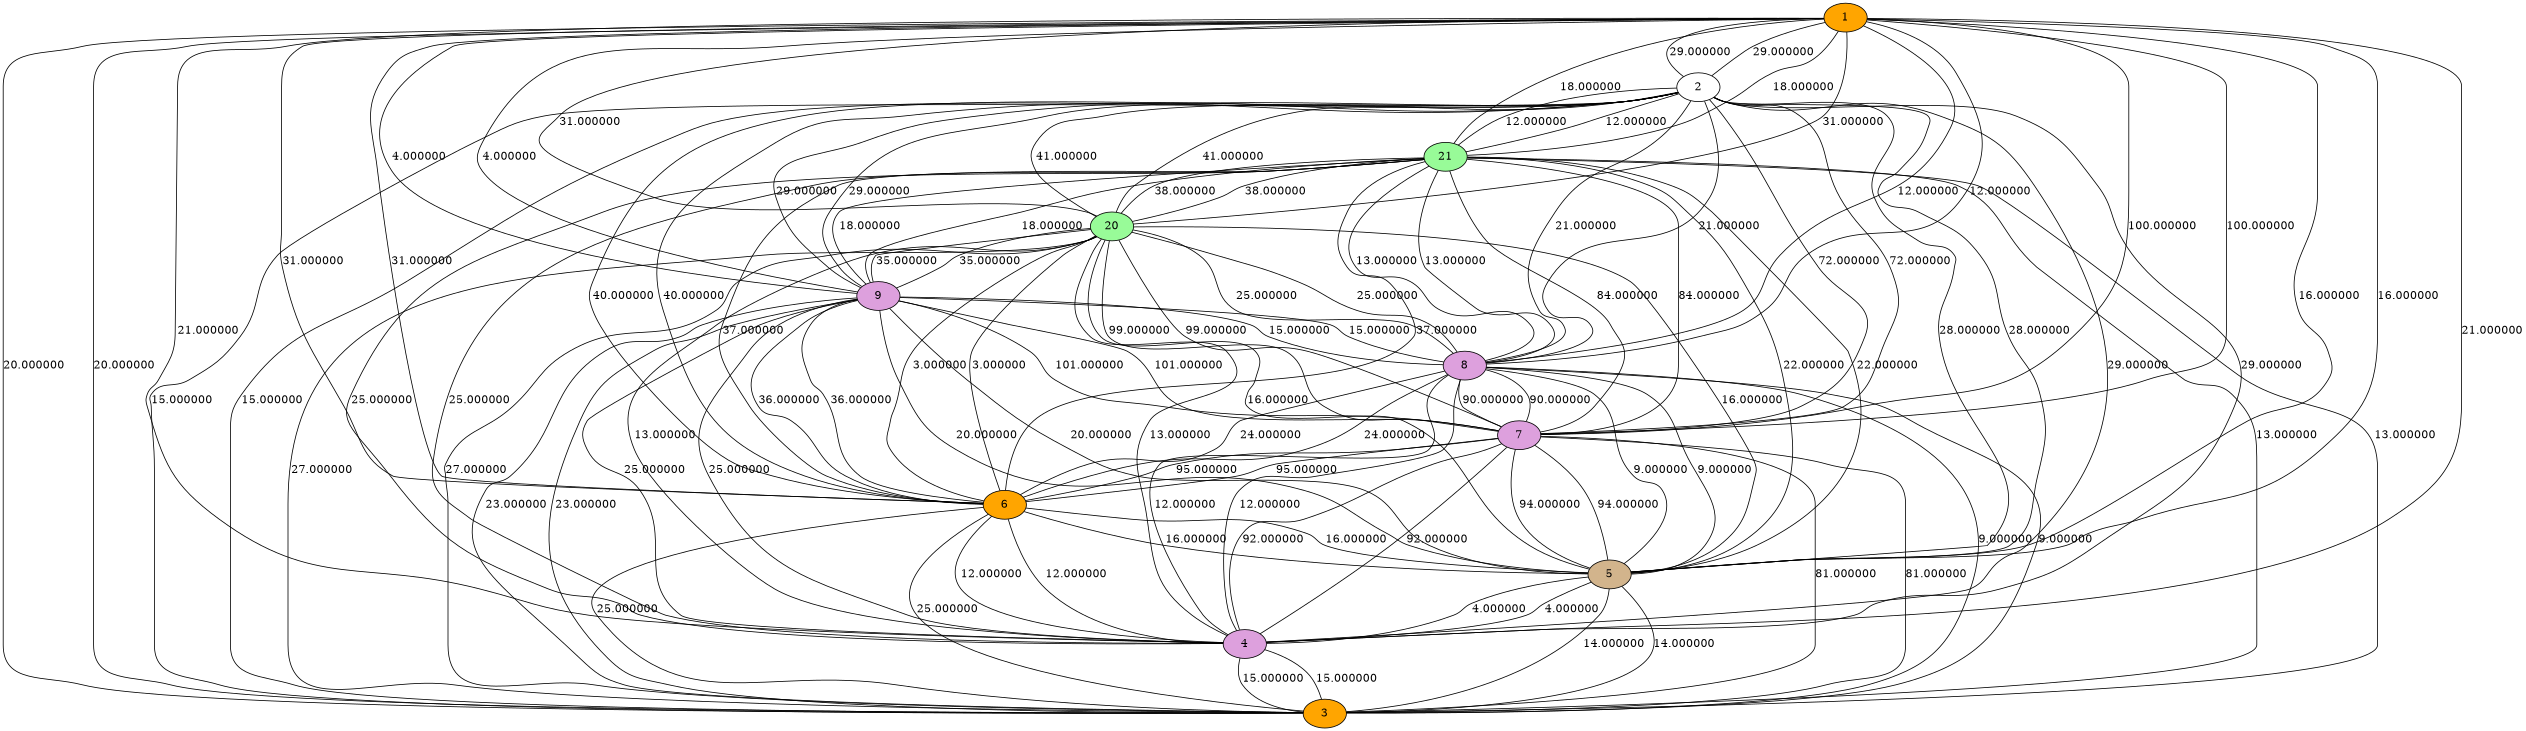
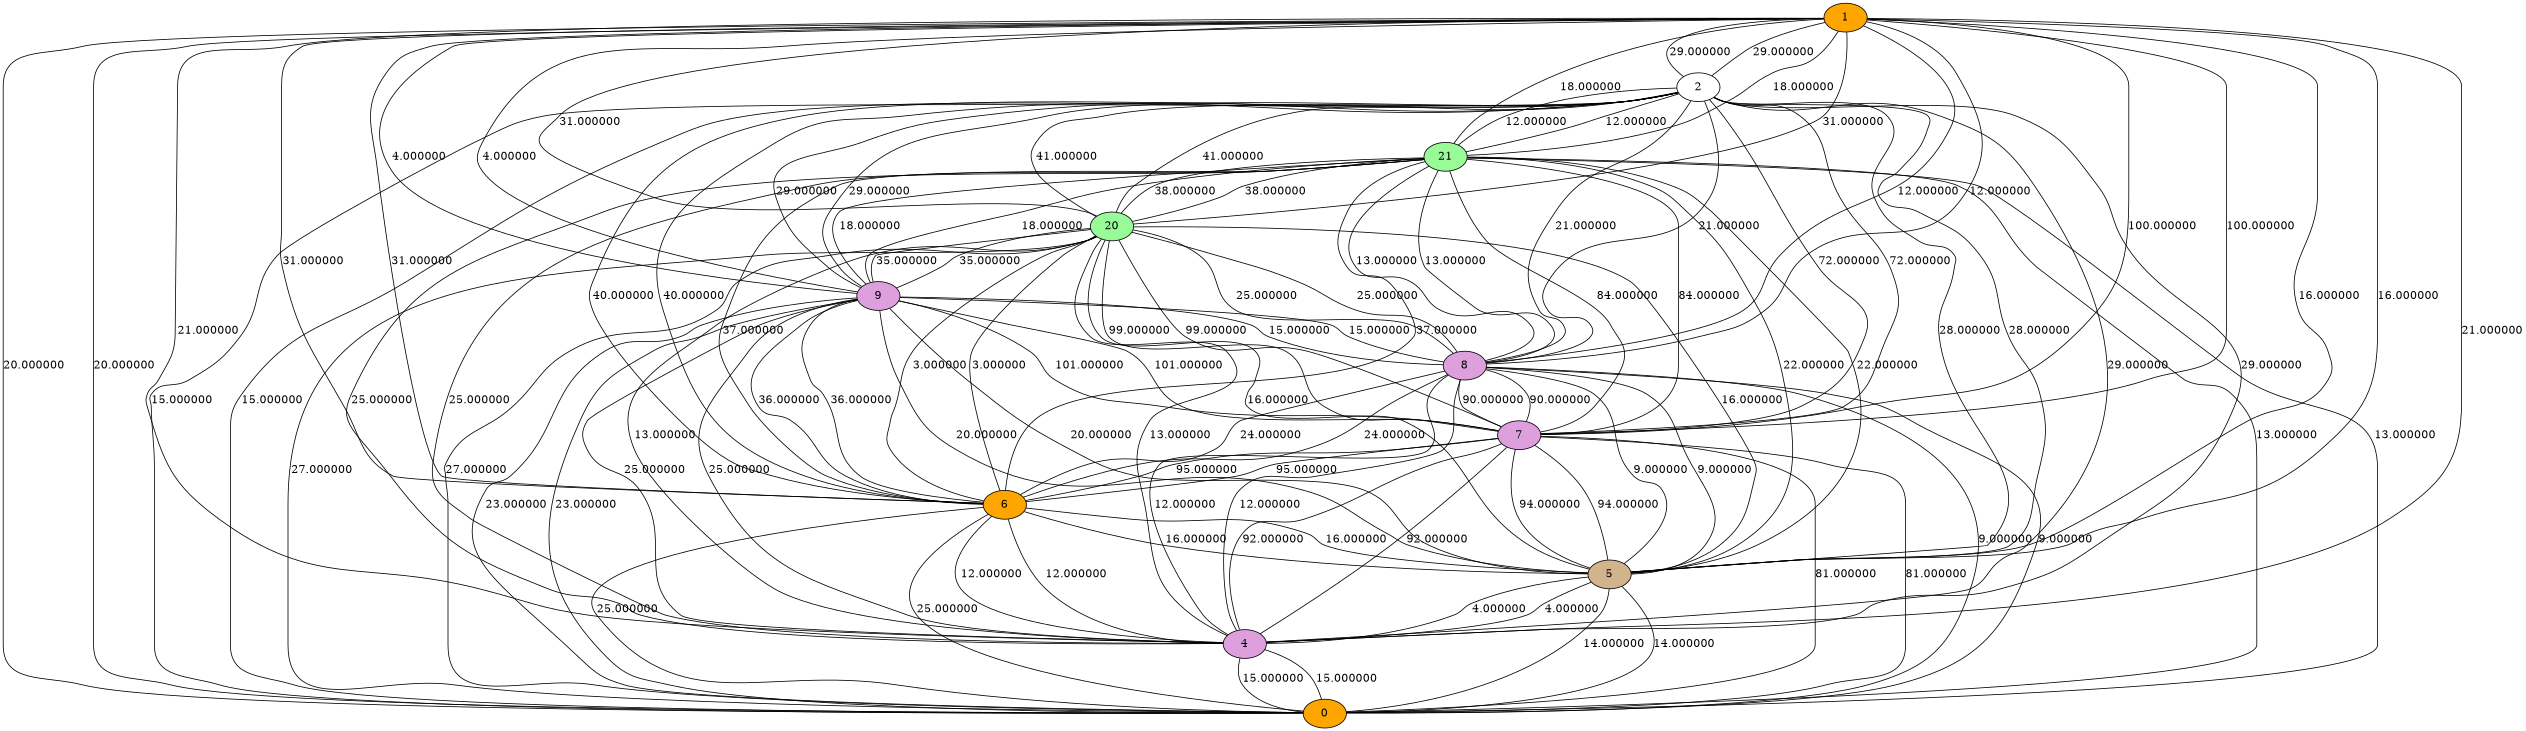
node "3": label "3" -> "0"
